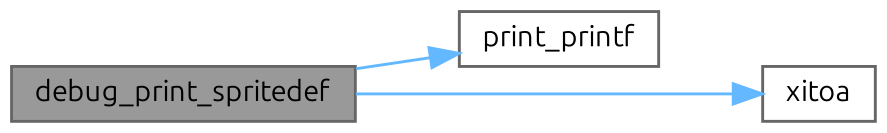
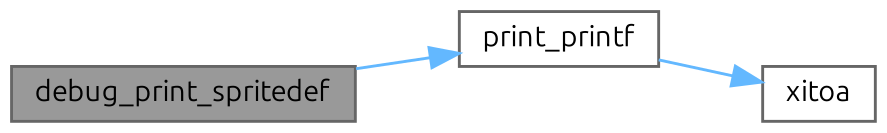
edge "debug_print_spritedef" -> "xitoa": now "print_printf" -> "xitoa"
